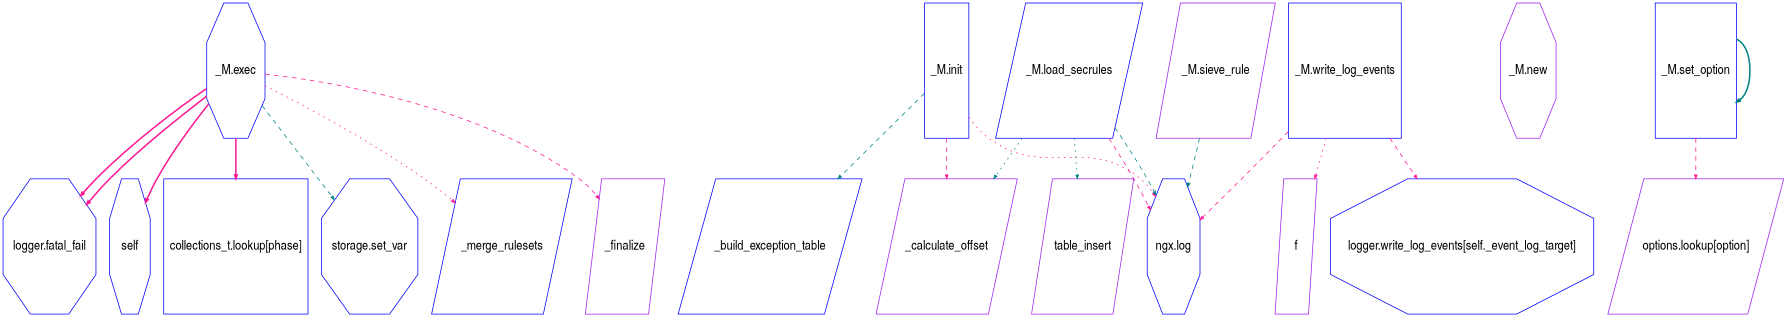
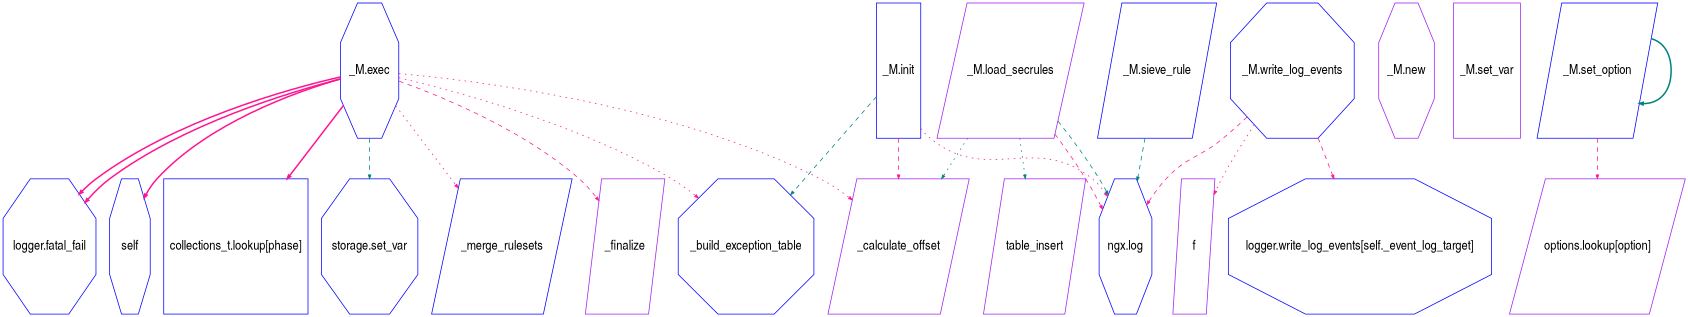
node "_M.load_secrules": color blue -> purple
node "_M.sieve_rule": color purple -> blue
node "_M.write_log_events": shape box -> octagon
node "_M.set_var": added
node "_M.set_option": shape box -> parallelogram
edge "_M.exec" -> "_calculate_offset": added
edge "_M.exec" -> "_build_exception_table": added
node "_build_exception_table": shape parallelogram -> octagon
